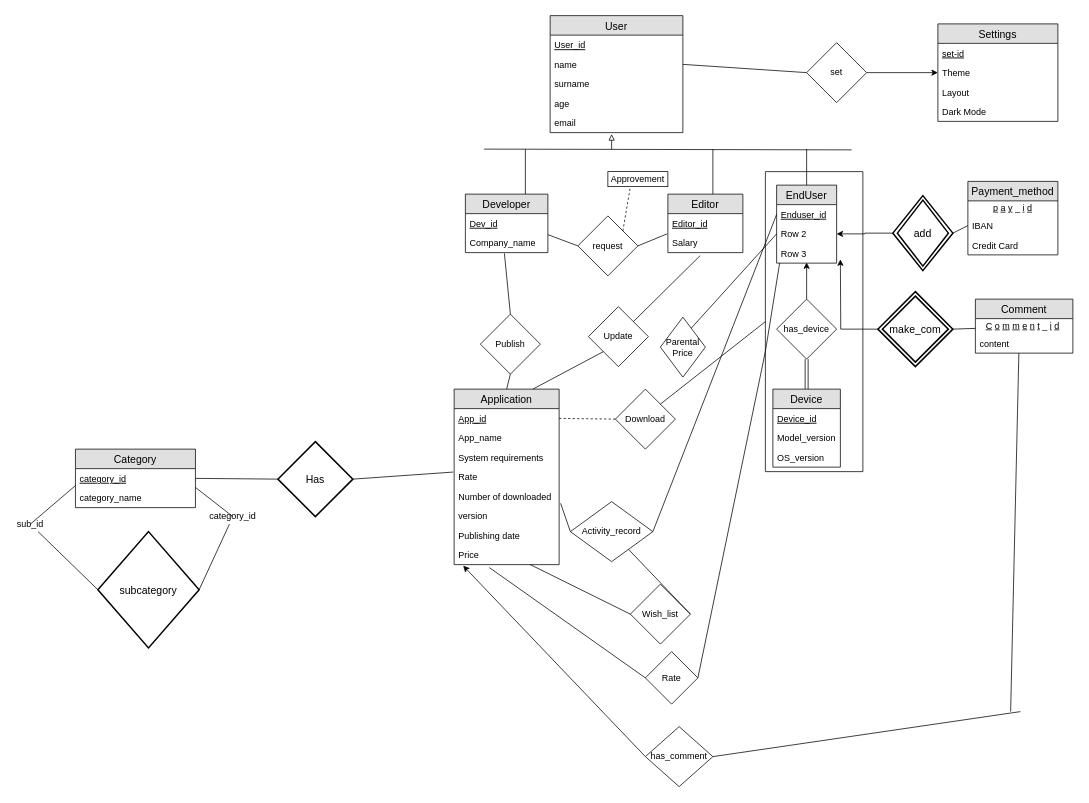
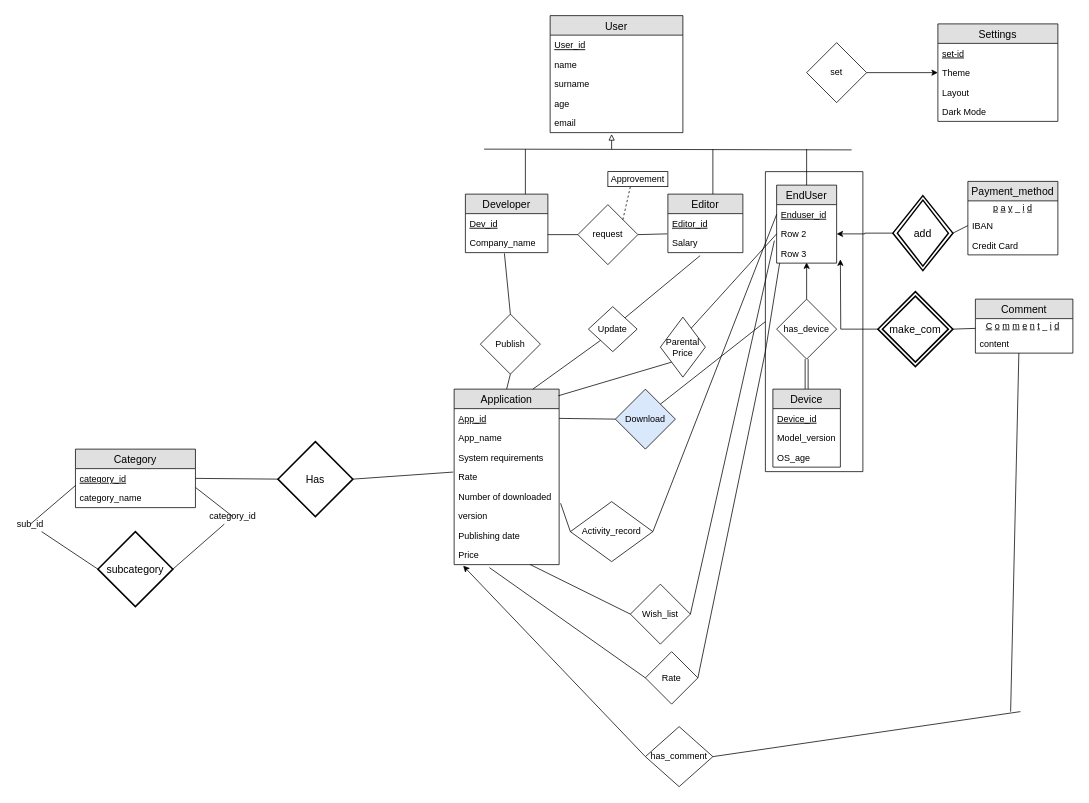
edge "name" -- "set": removed
node "request": moved (608, 246) -> (608, 234)
node "Update": size 60x60 -> 49x45
edge "Parental Price" -- "Application": added
edge "App_id" -- "Download": style dashed -> solid
node "Download": fillcolor #ffffff -> #dae8fc
node "OS_version": label "OS_version" -> "OS_age"
edge "Activity_record" -- "Wish_list": now "Row 3" -- "Wish_list"
node "subcategory": size 101x116 -> 75x75
